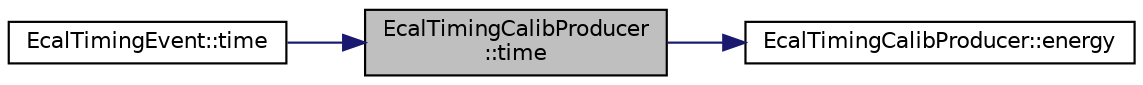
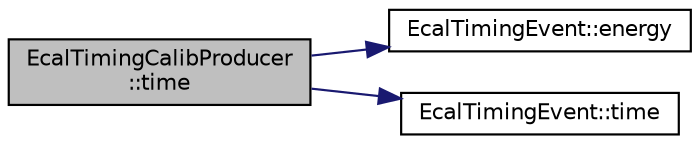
edge "EcalTimingEvent::time" -> "EcalTimingCalibProducer ::time": reversed
node "EcalTimingCalibProducer::energy": label "EcalTimingCalibProducer::energy" -> "EcalTimingEvent::energy"
